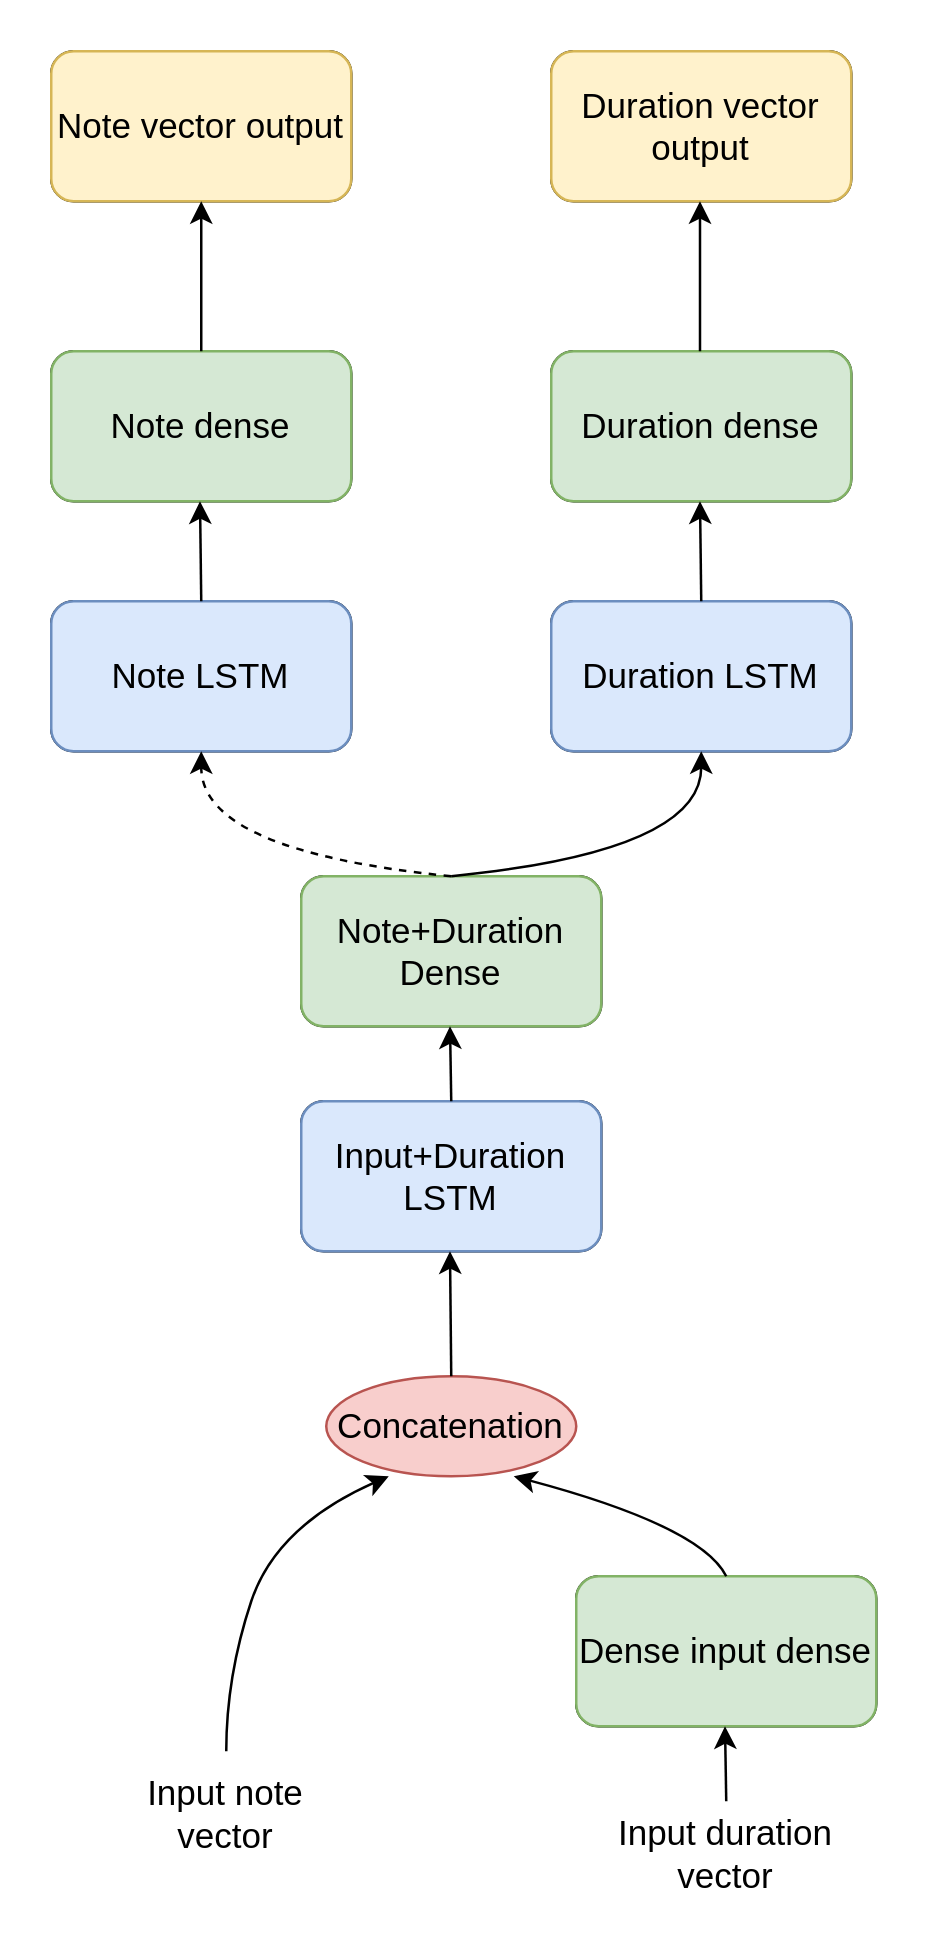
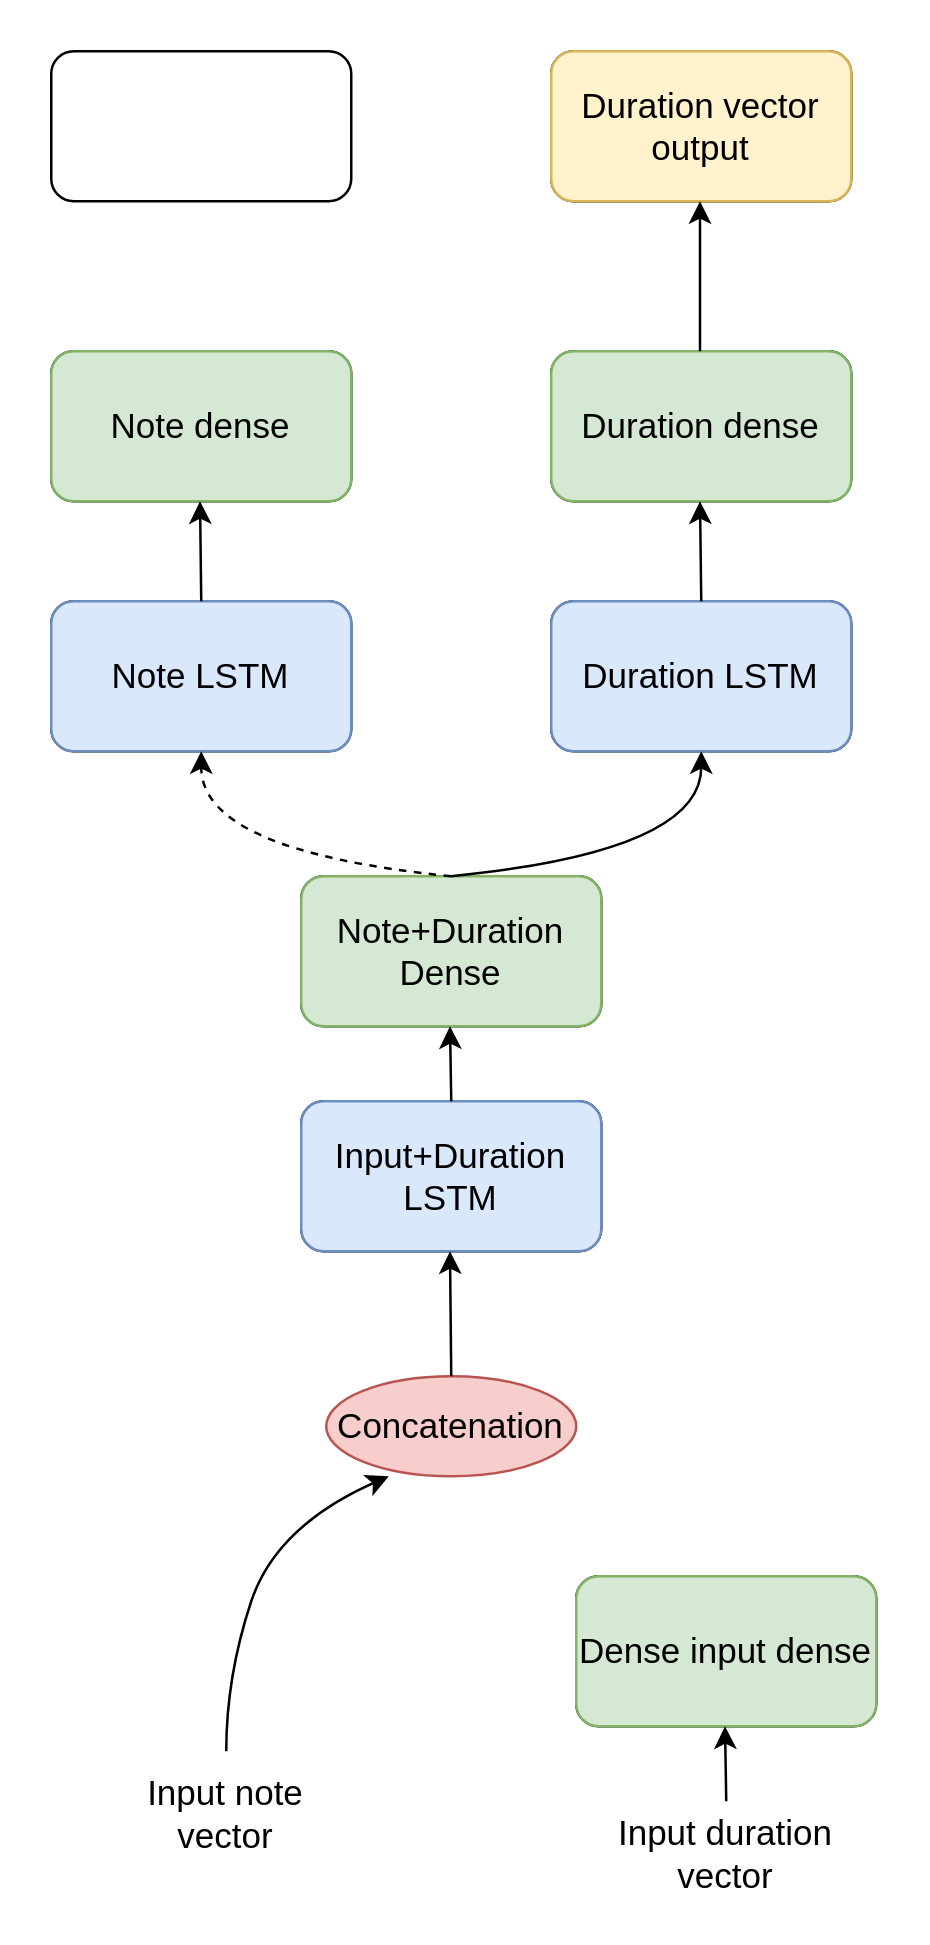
node "Note vector output": removed
edge "Note dense" -> "Note vector output": removed
edge "Dense input dense" -> "Concatenation": removed
